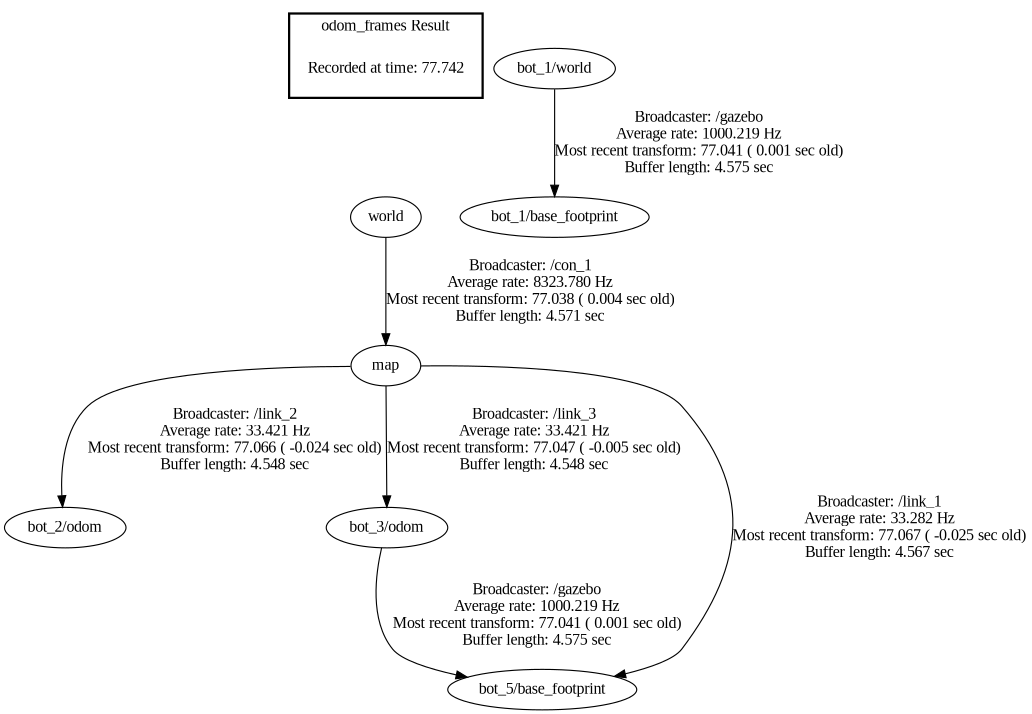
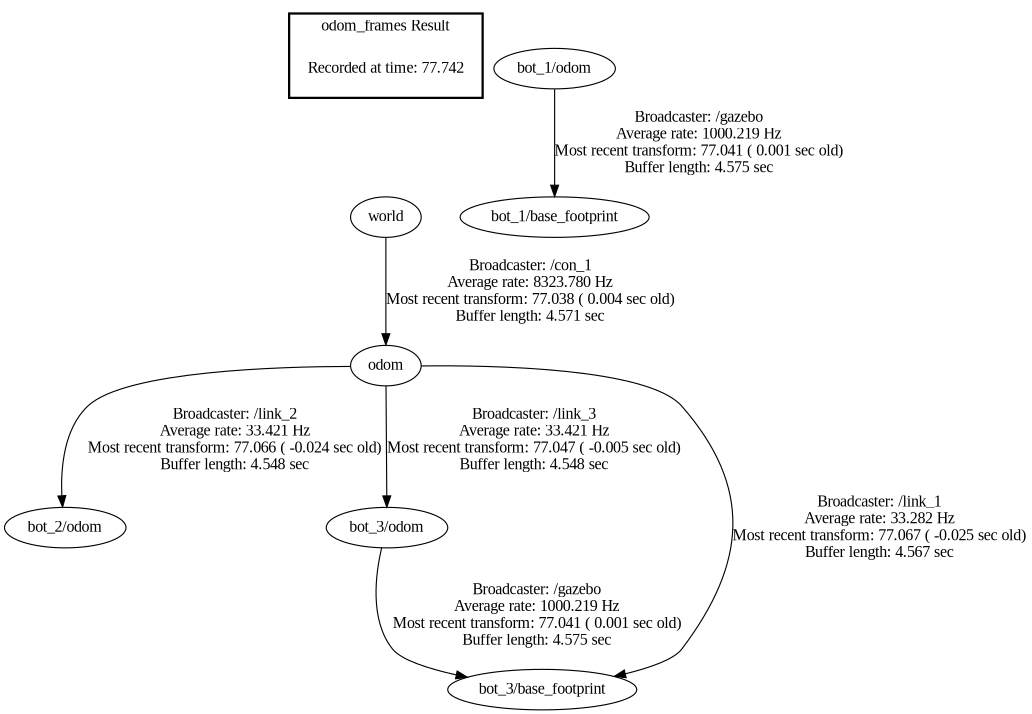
node "bot_1/world": label "bot_1/world" -> "bot_1/odom"
node "map": label "map" -> "odom"
node "bot_5/base_footprint": label "bot_5/base_footprint" -> "bot_3/base_footprint"
